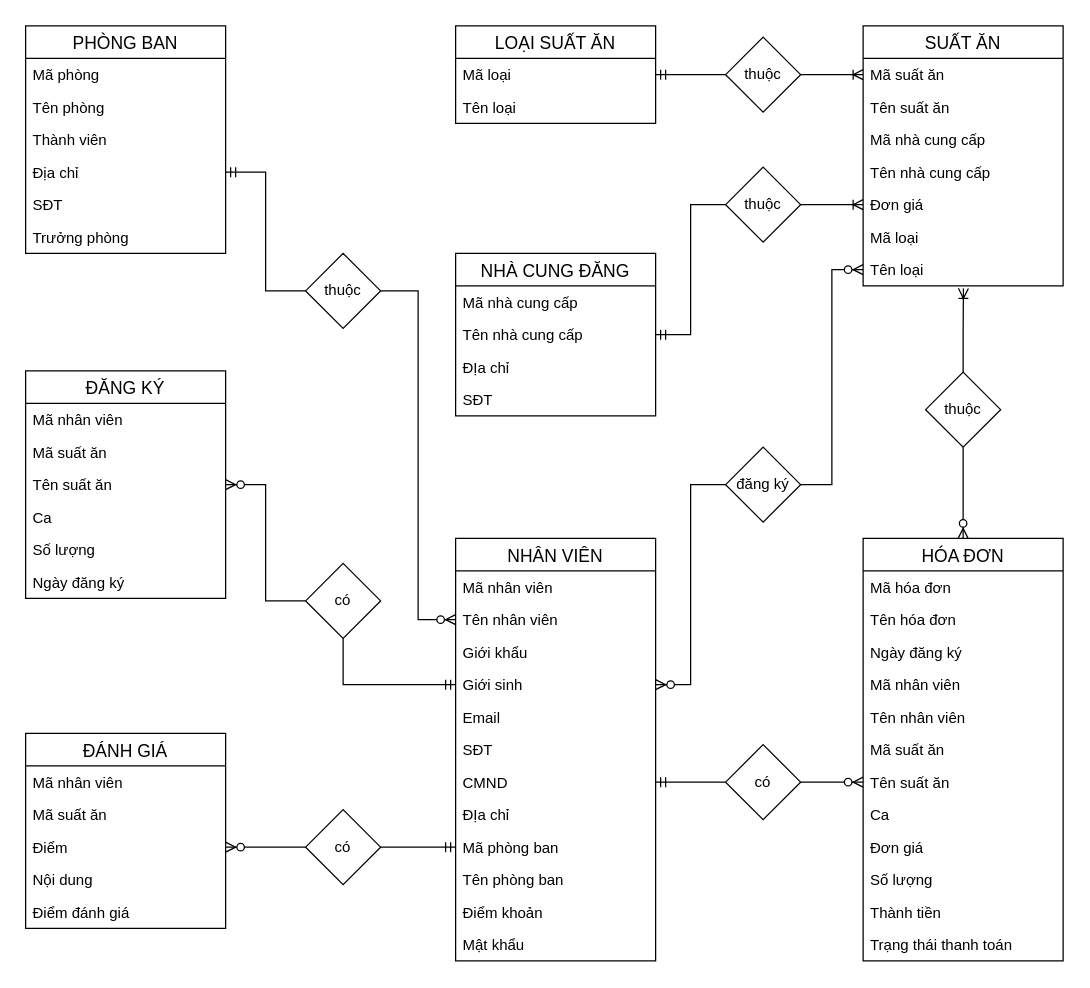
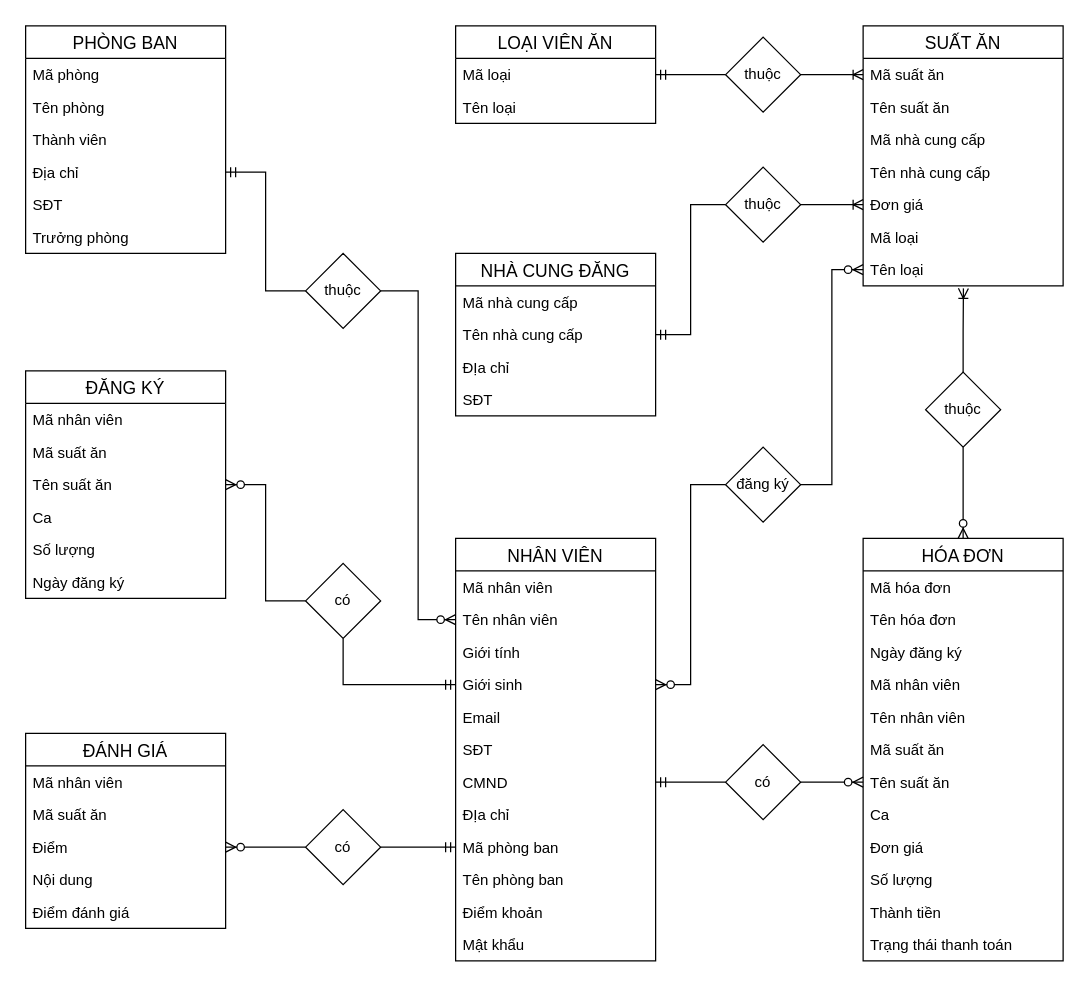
node "LOẠI SUẤT ĂN": label "LOẠI SUẤT ĂN" -> "LOẠI VIÊN ĂN"
node "Giới khẩu": label "Giới khẩu" -> "Giới tính"
